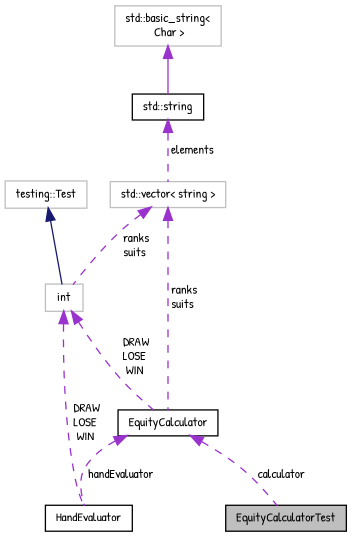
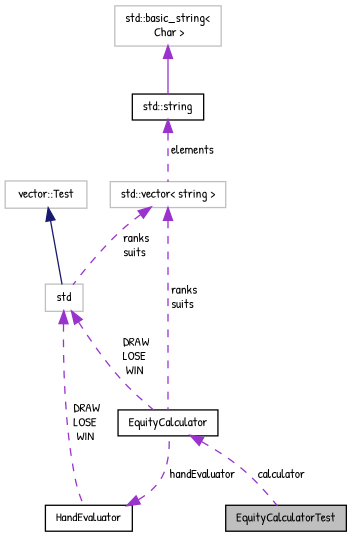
node "testing::Test": label "testing::Test" -> "vector::Test"
node "int": label "int" -> "std"
edge "HandEvaluator" -> "EquityCalculator": reversed
